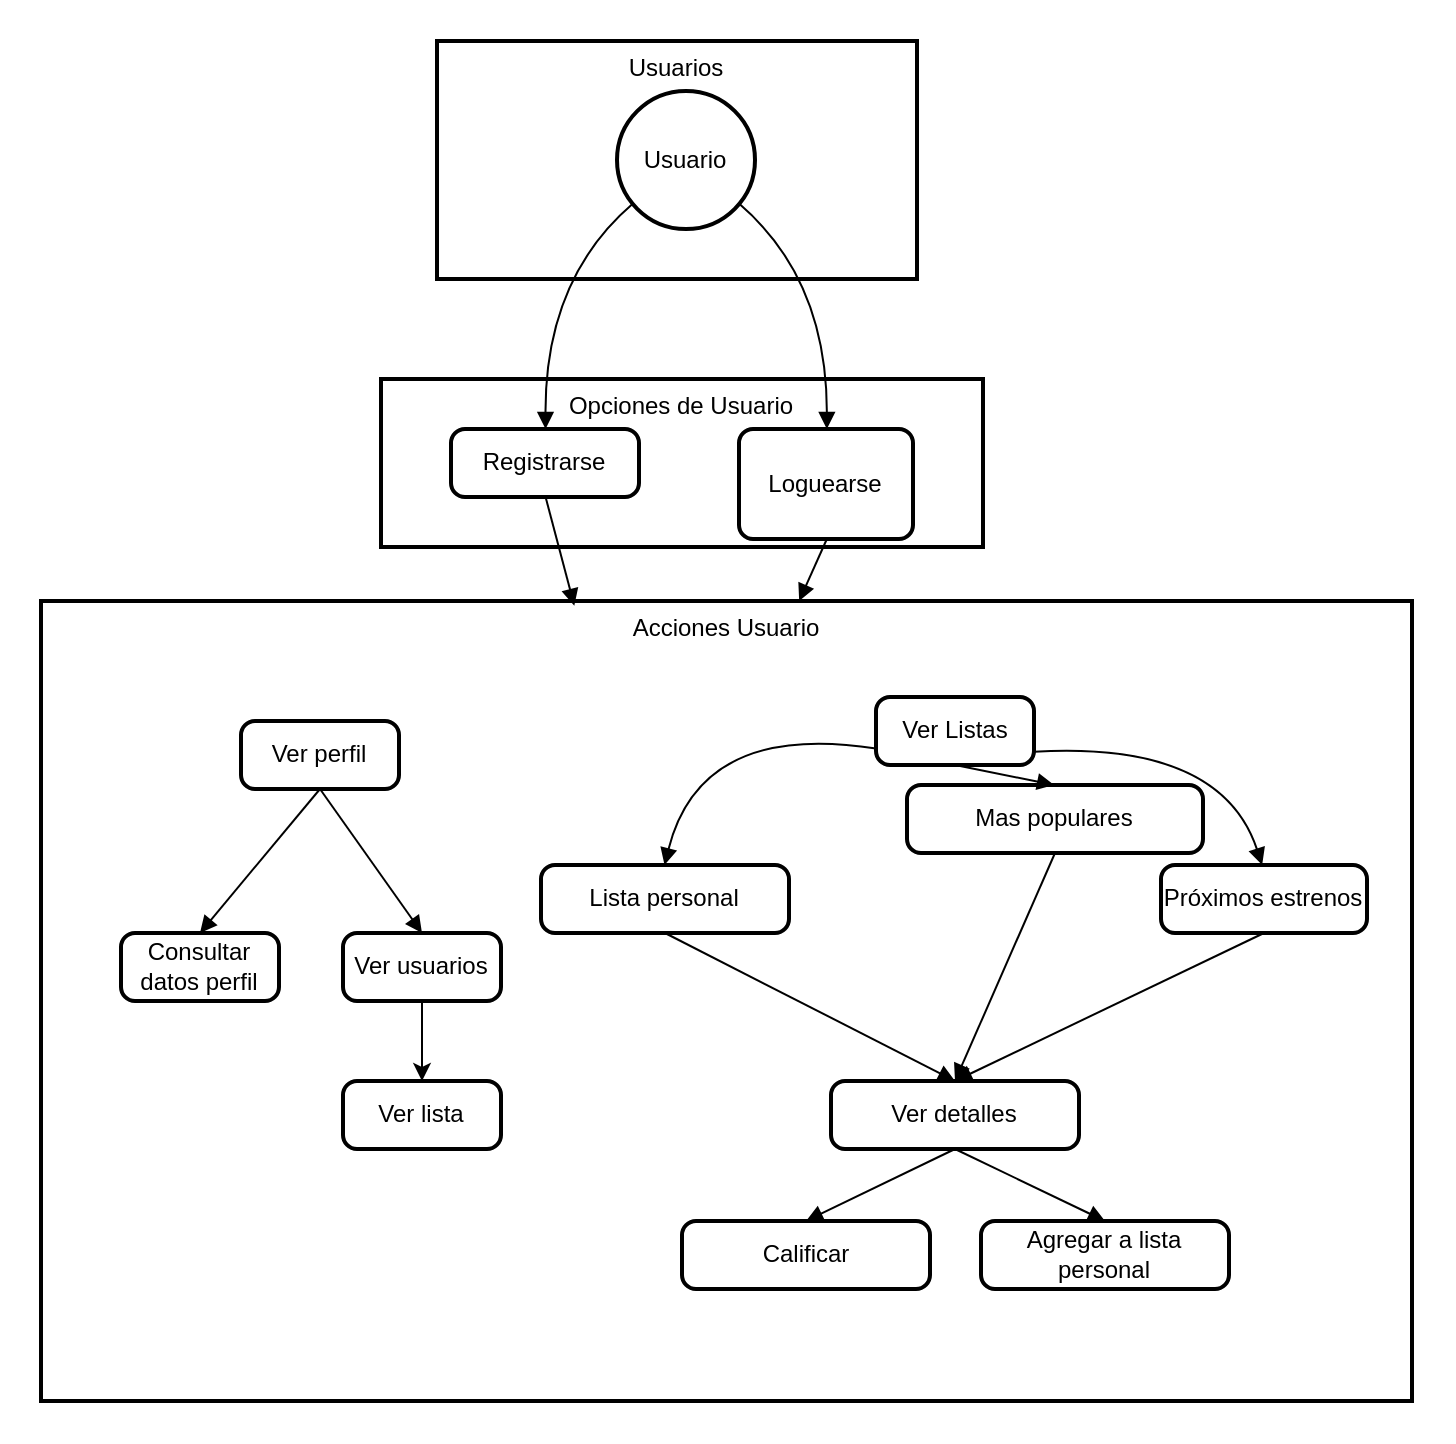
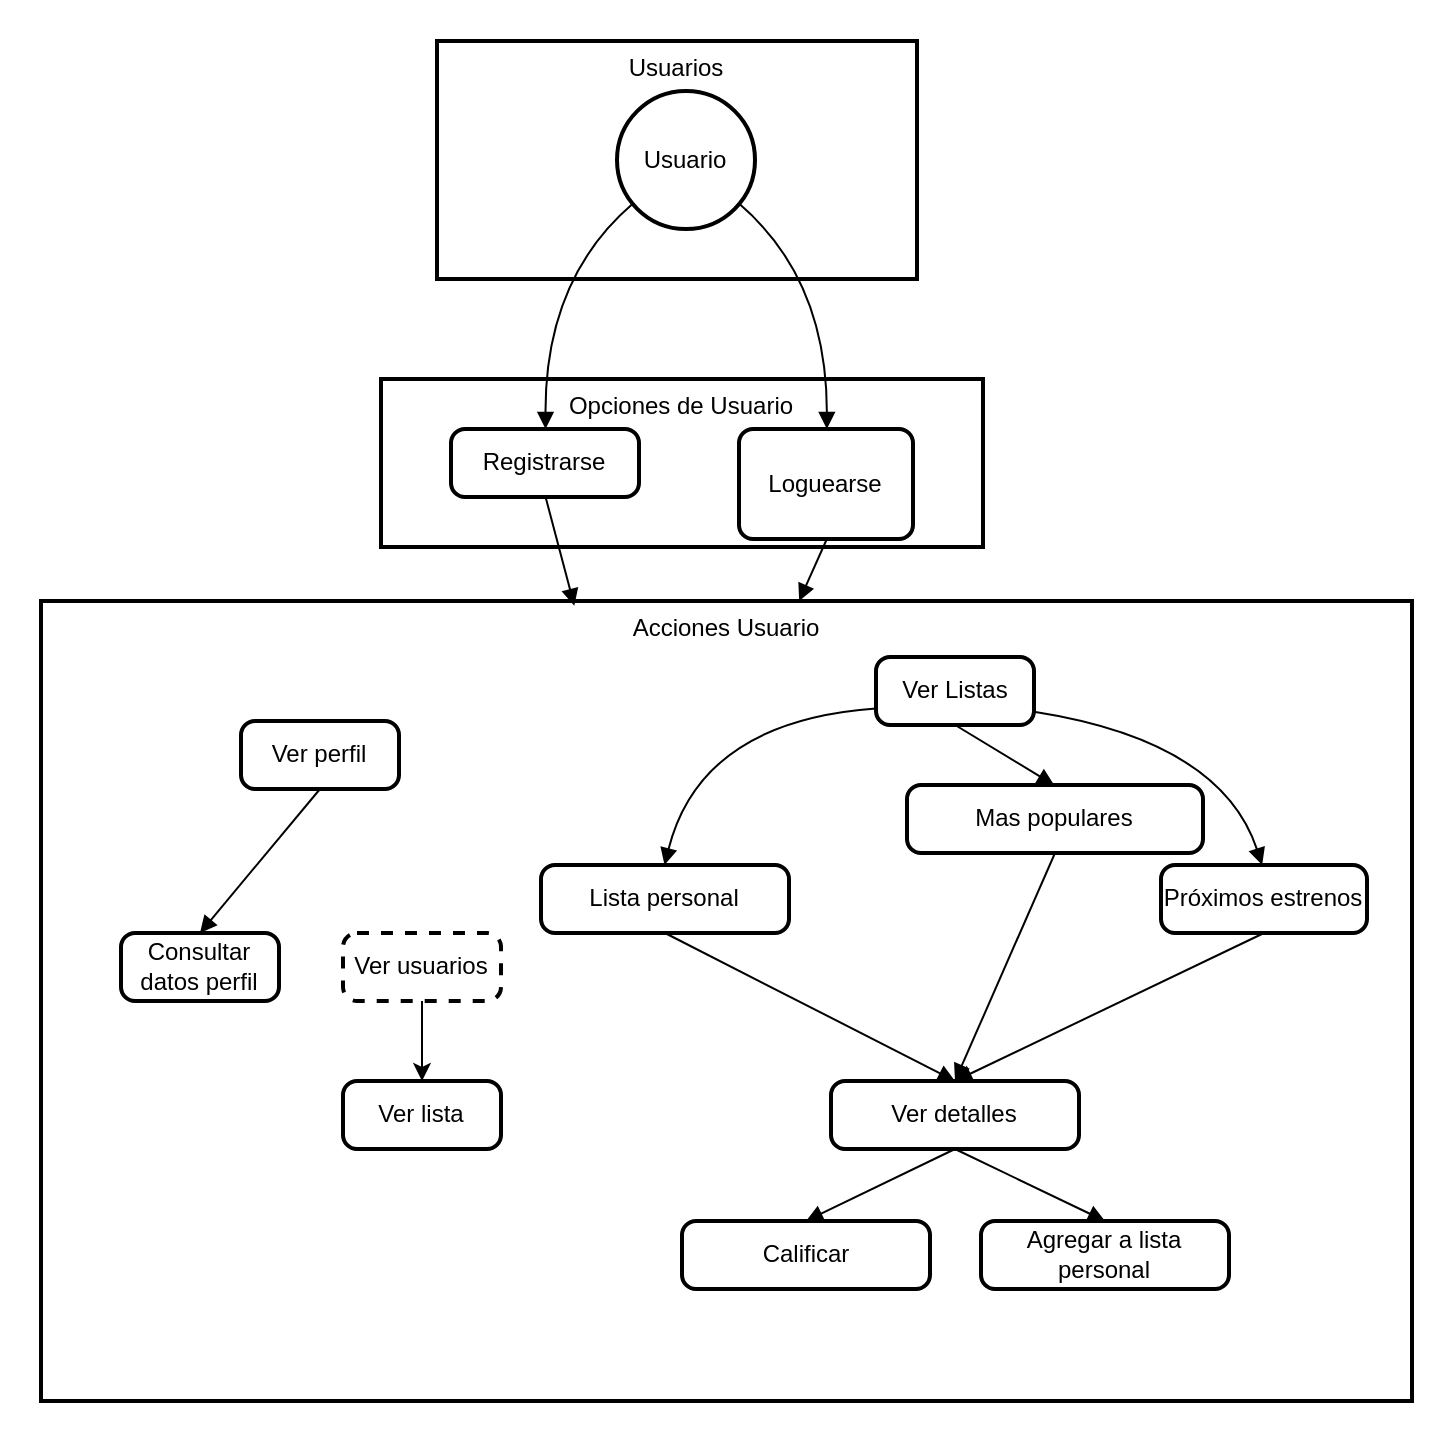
node "Ver Listas": moved (955, 731) -> (955, 691)
edge "Ver perfil" -> "Ver usuarios": removed
node "Ver usuarios": style solid -> dashed
